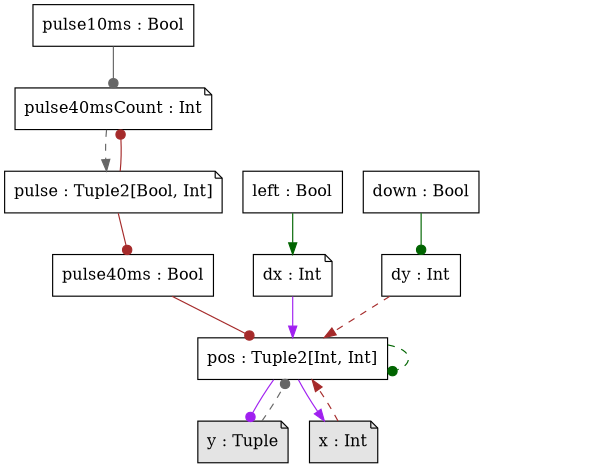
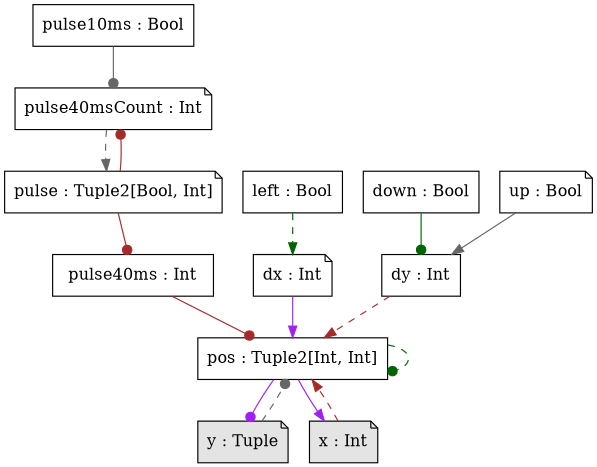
node "up : Bool": added
edge "left : Bool" -> "dx : Int": style solid -> dashed
node "pulse40ms : Bool": label "pulse40ms : Bool" -> "pulse40ms : Int"
